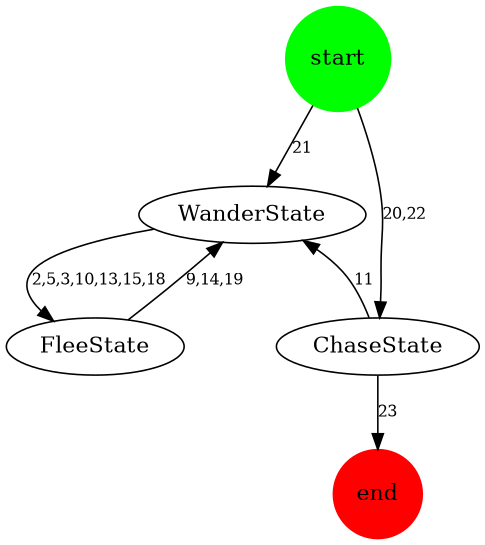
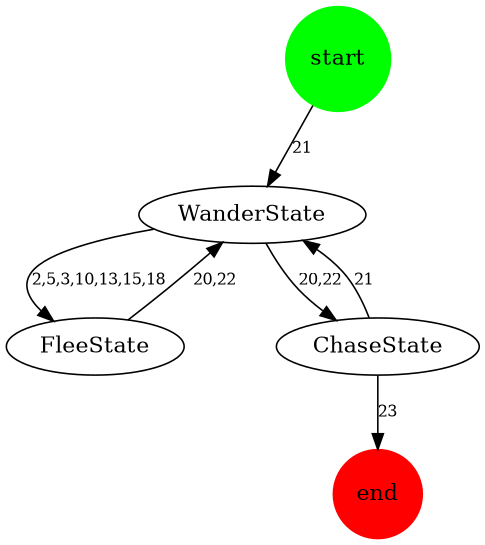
edge "start" -> "ChaseState": now "WanderState" -> "ChaseState"
edge "FleeState" -> "WanderState": label "9,14,19" -> "20,22"
edge "ChaseState" -> "WanderState": label "11" -> "21"
